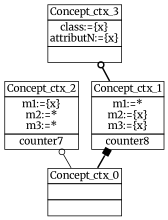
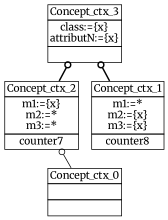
edge "Concept_ctx_2" -> "Concept_ctx_3": added
edge "Concept_ctx_0" -> "Concept_ctx_1": removed
